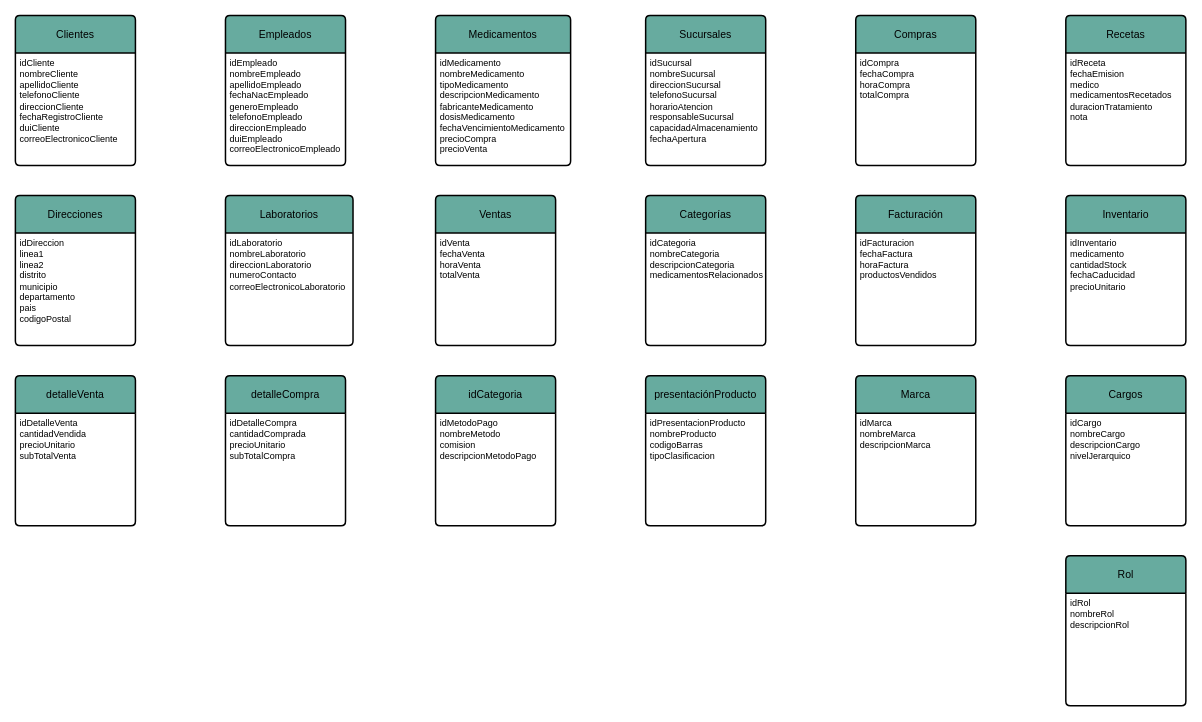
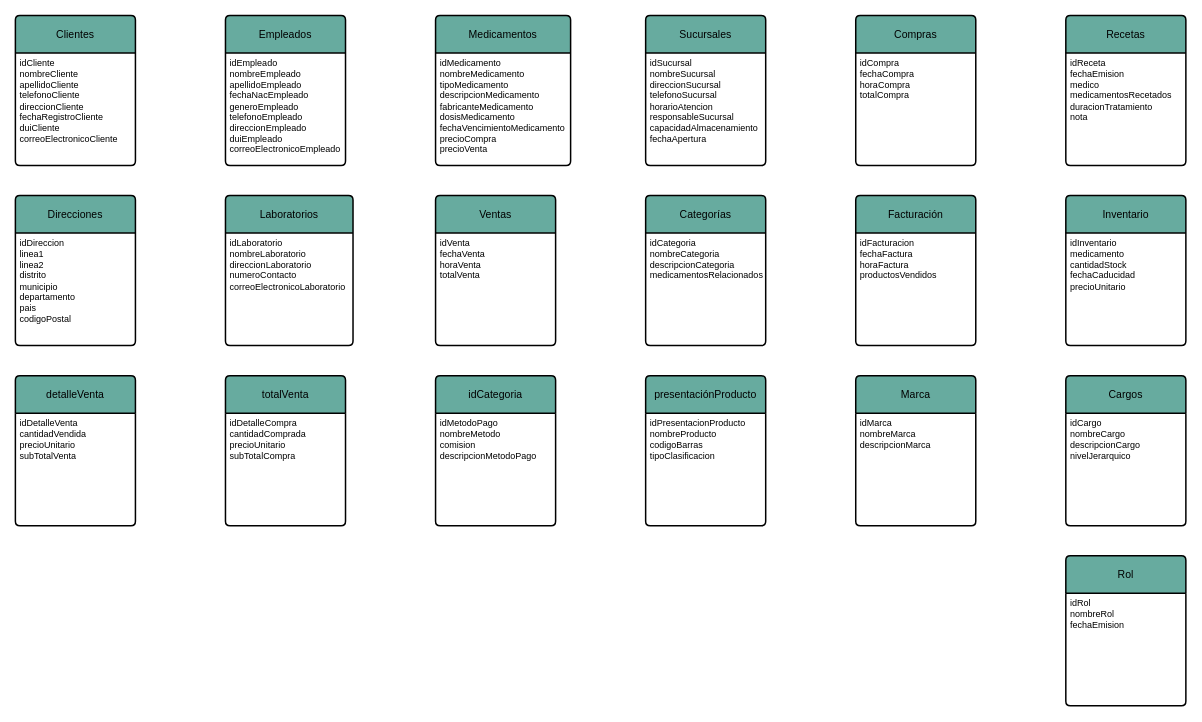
node "detalleCompra": label "detalleCompra" -> "totalVenta"
node "idRol nombreRol descripcionRol": label "idRol nombreRol descripcionRol" -> "idRol nombreRol fechaEmision"
